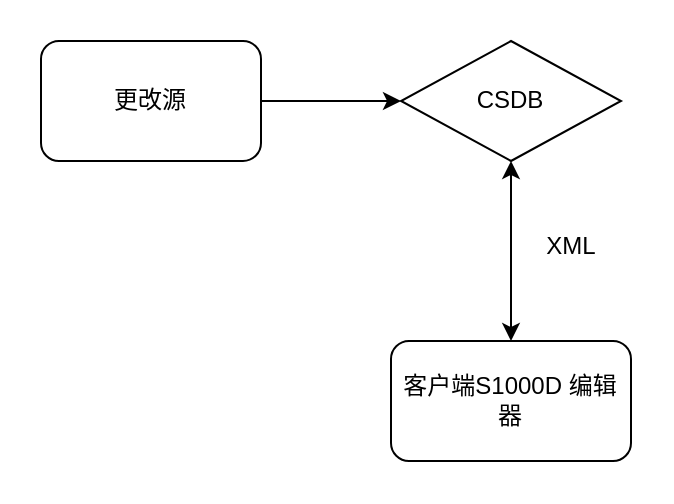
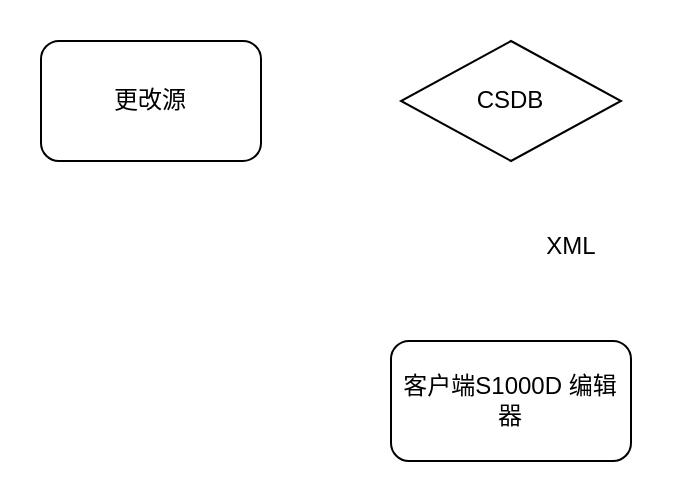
edge "更改源" -> "CSDB": removed
edge "CSDB" -- "客户端S1000D 编辑器": removed
